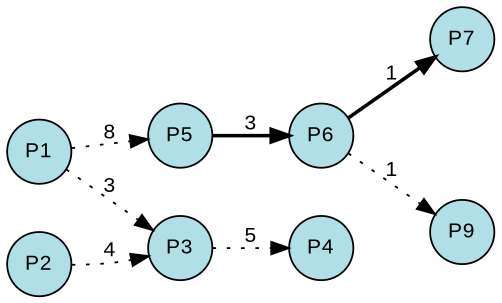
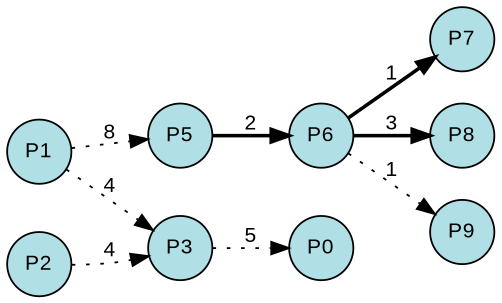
edge "P5" -> "P6": label "3" -> "2"
node "P8": added
edge "P1" -> "P3": label "3" -> "4"
node "P4": label "P4" -> "P0"
